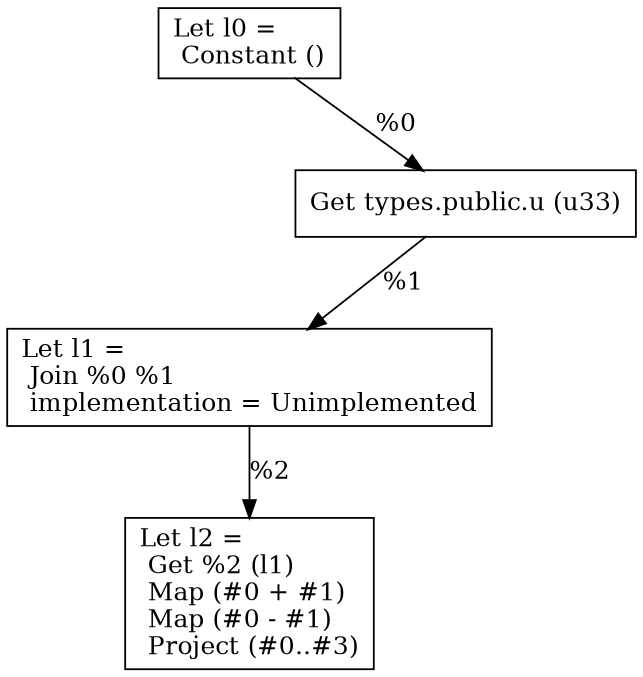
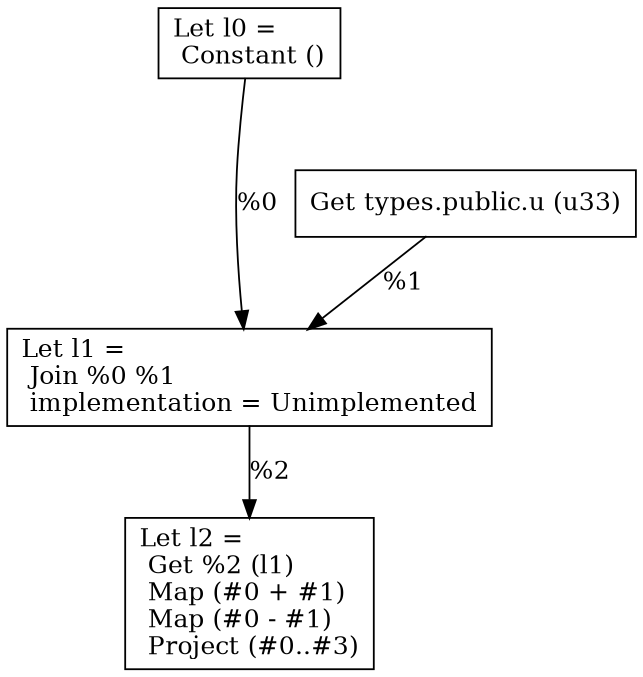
edge "Let l0 = Constant ()" -> "Get types.public.u (u33)": now "Let l0 = Constant ()" -> "Let l1 = Join %0 %1 implementation = Unimplemented"
